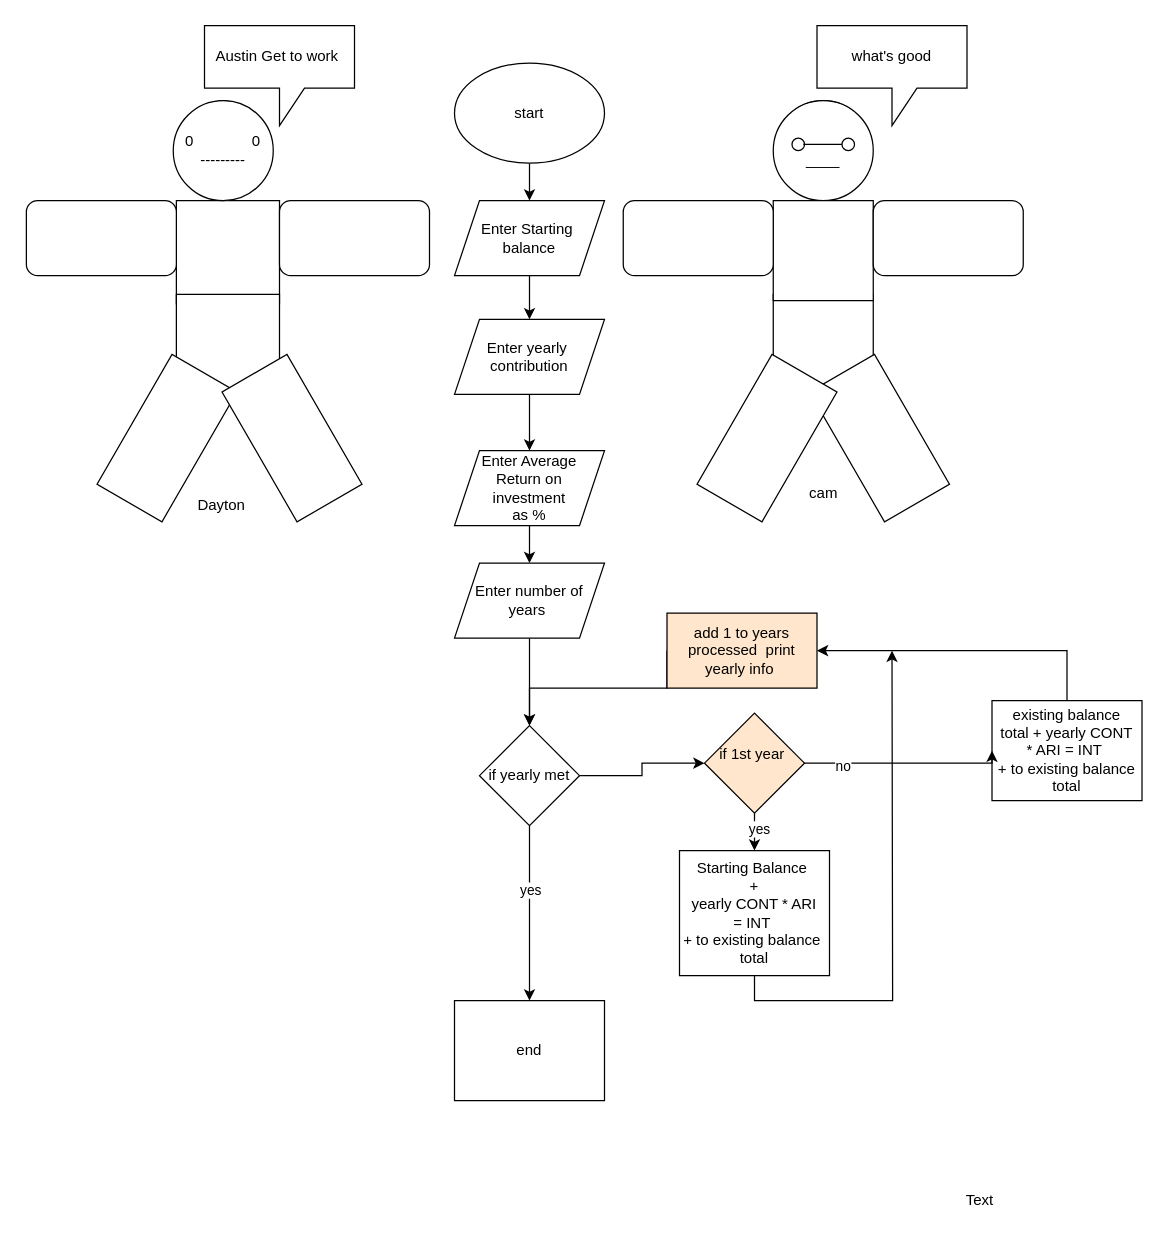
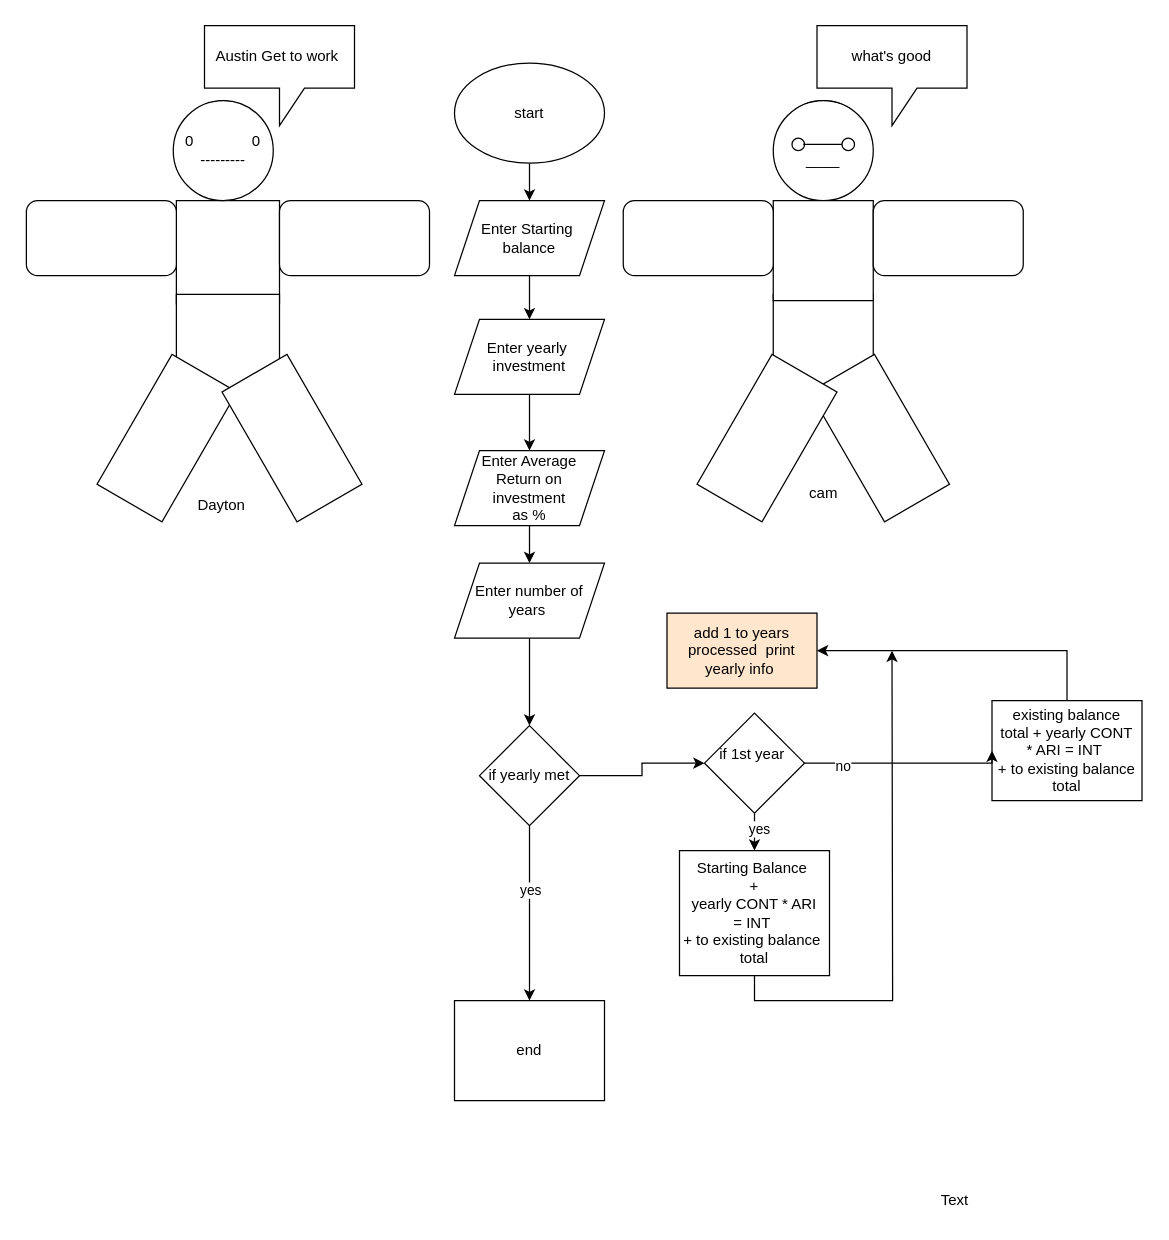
node "Enter yearly contribution": label "Enter yearly contribution" -> "Enter yearly investment"
edge "add 1 to years processed print yearly info" -> "if yearly met": removed
node "if 1st year": fillcolor #ffe6cc -> #ffffff
node "Text": moved (979, 1201) -> (954, 1201)
